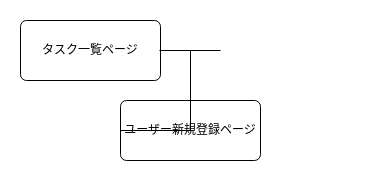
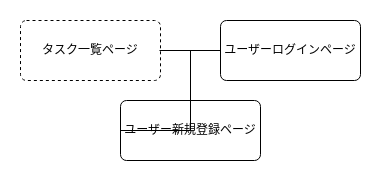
node "タスク一覧ページ": style solid -> dashed
node "ユーザーログインページ": added
